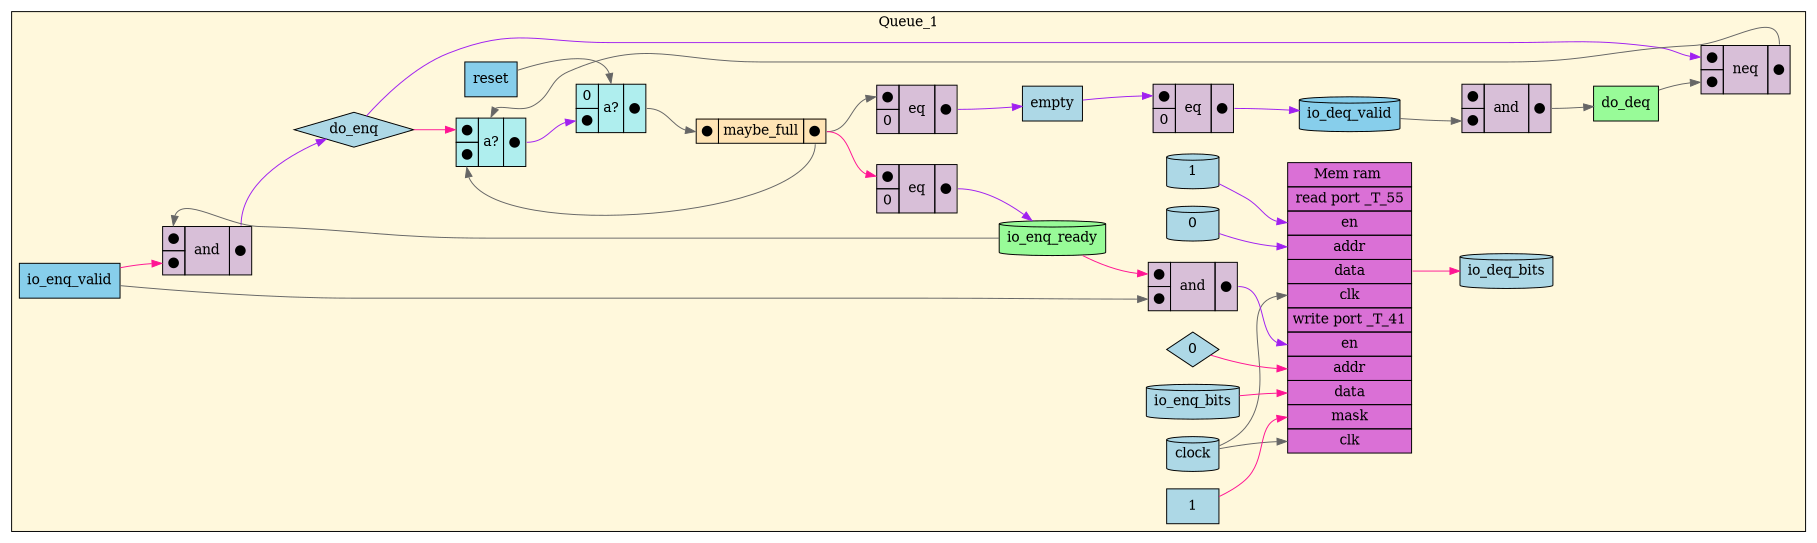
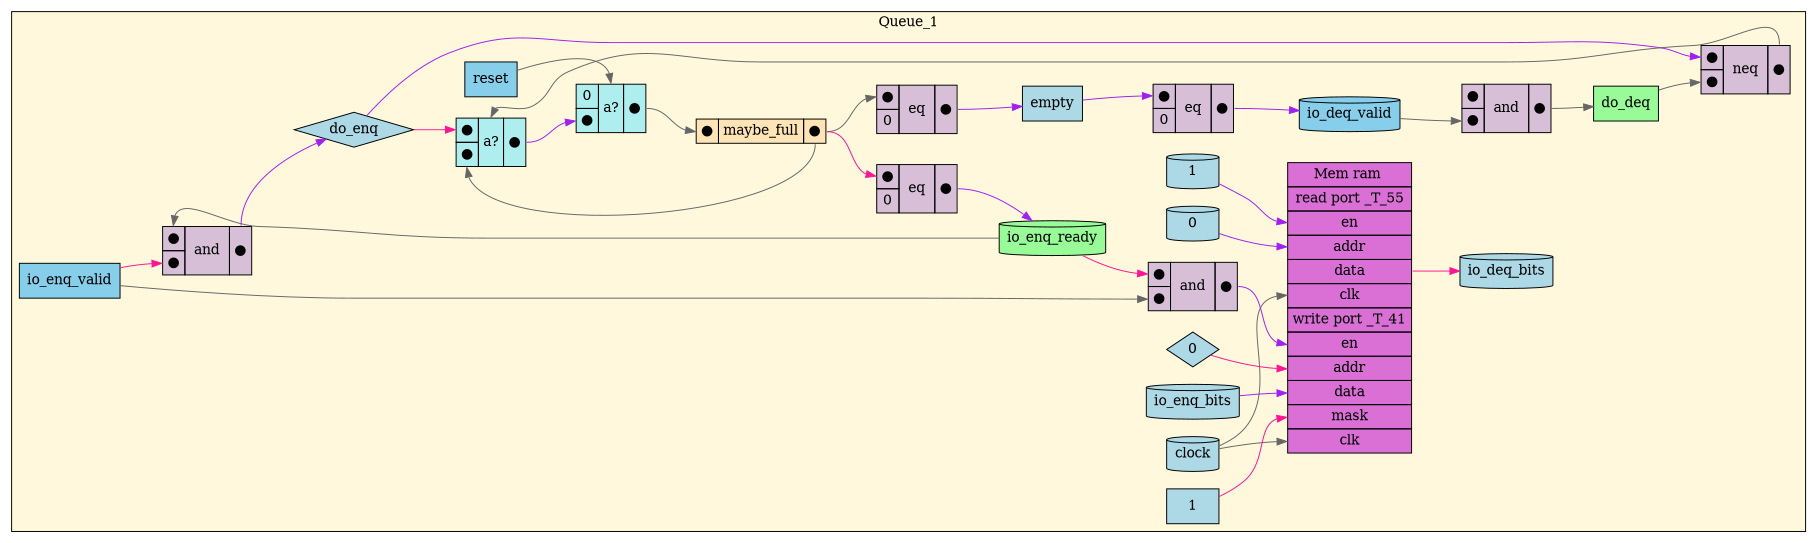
edge "io_enq_bits" -> "Mem ram": color deeppink -> purple
